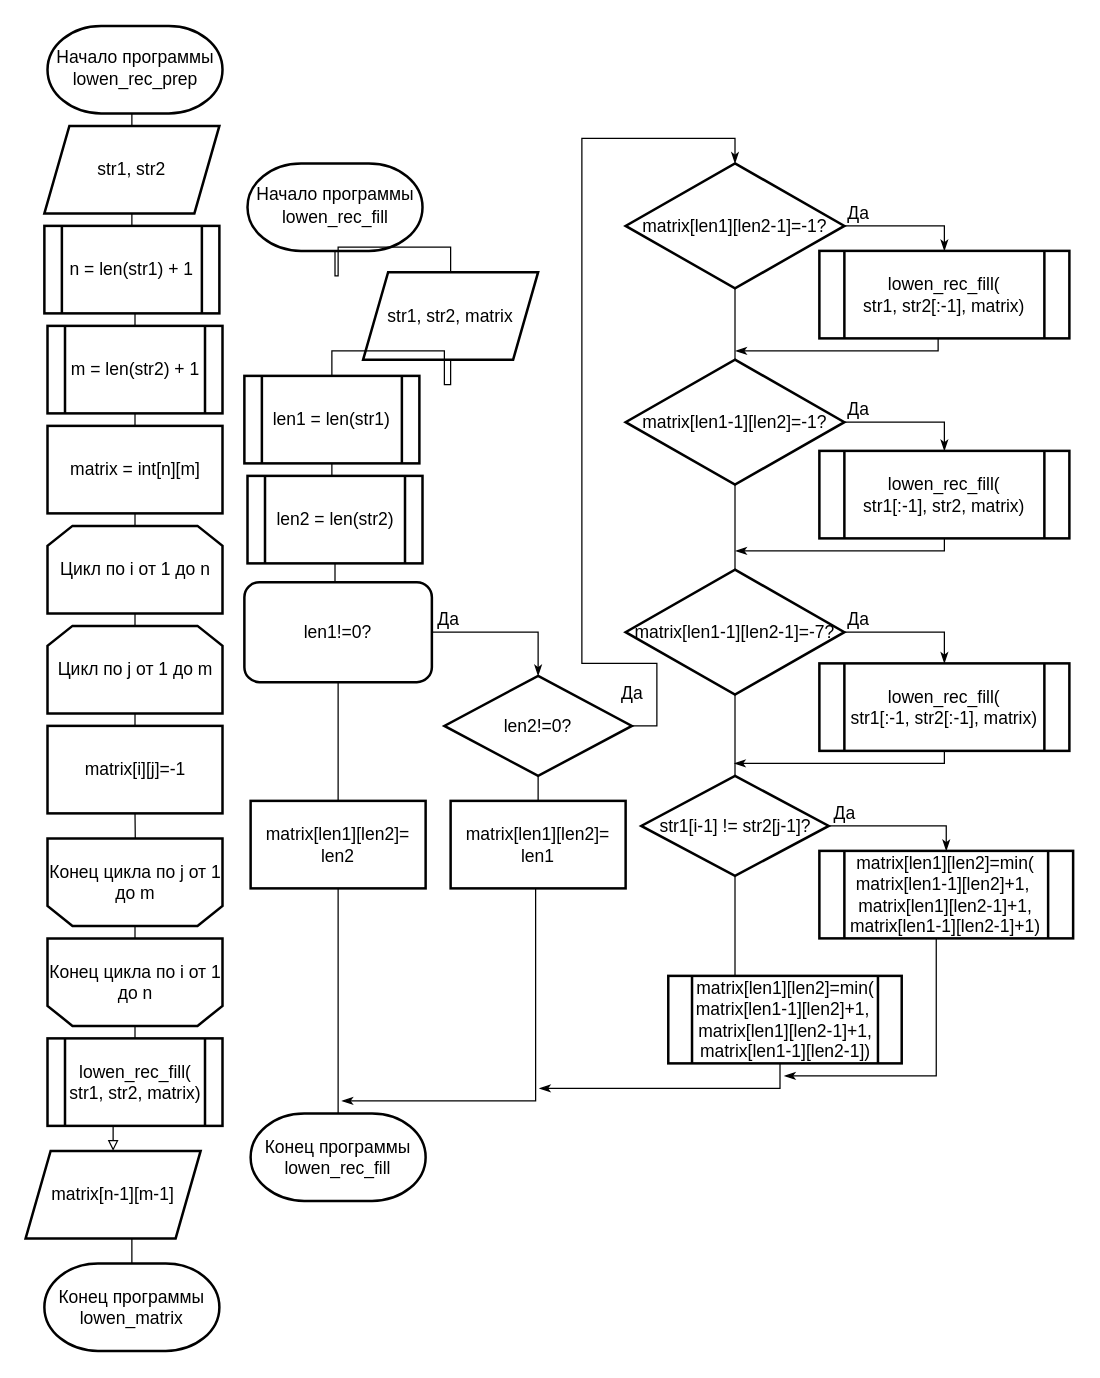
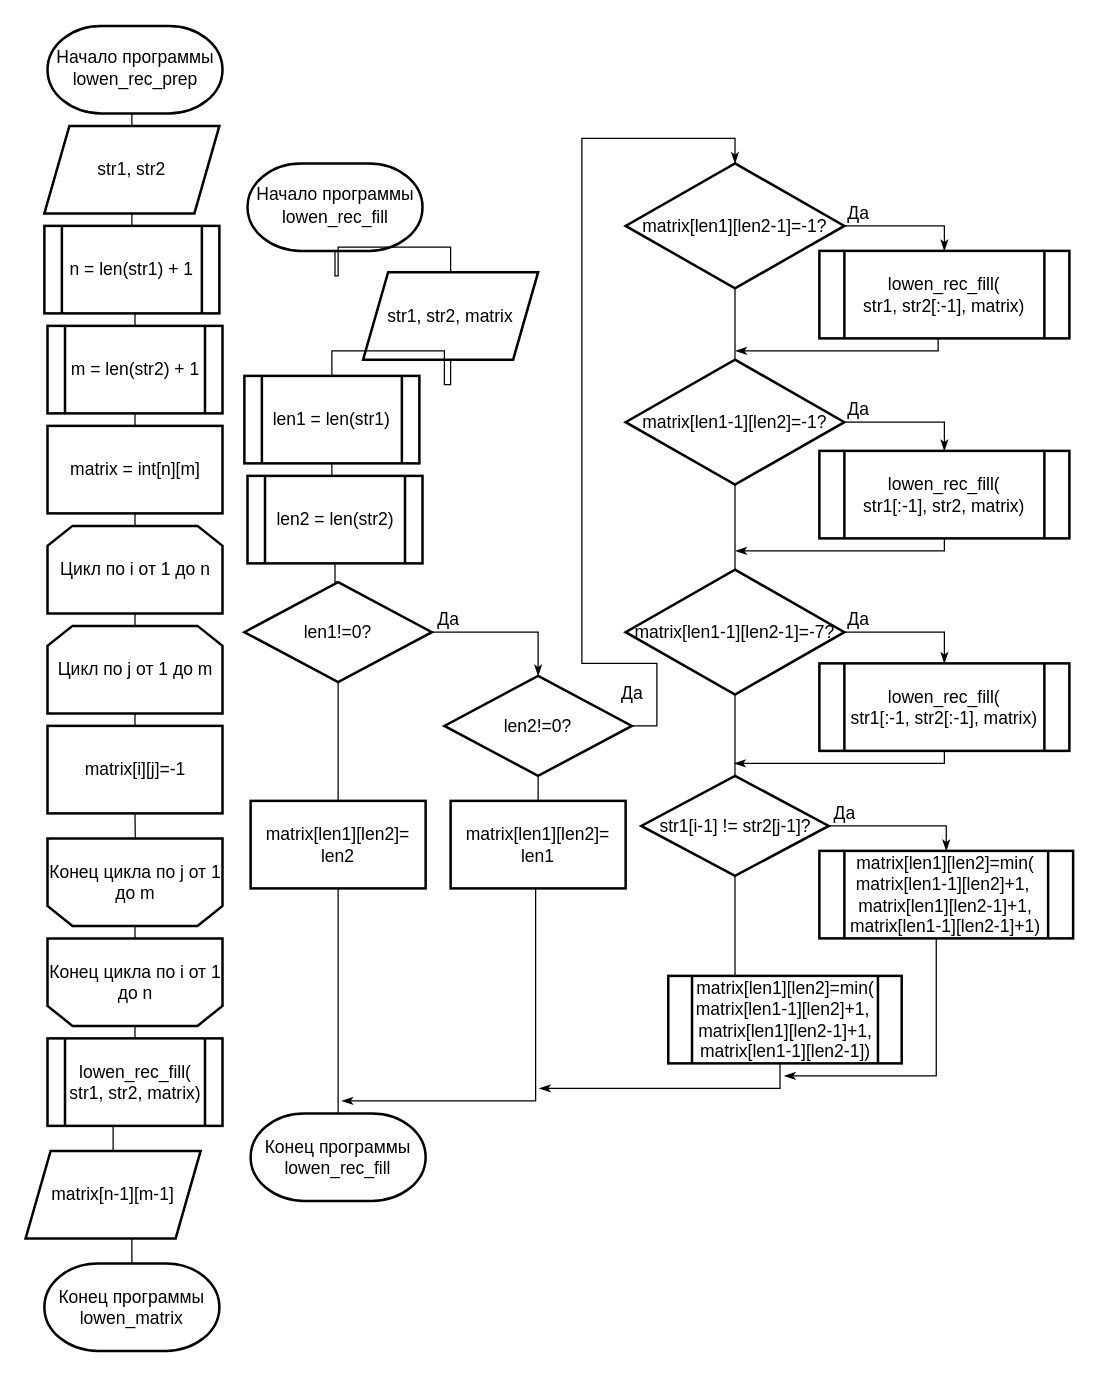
node "len1!=0?": shape rounded rectangle -> diamond
edge "lowen_rec_fill( str1, str2, matrix)" -> "matrix[n-1][m-1]": arrowhead block -> none
